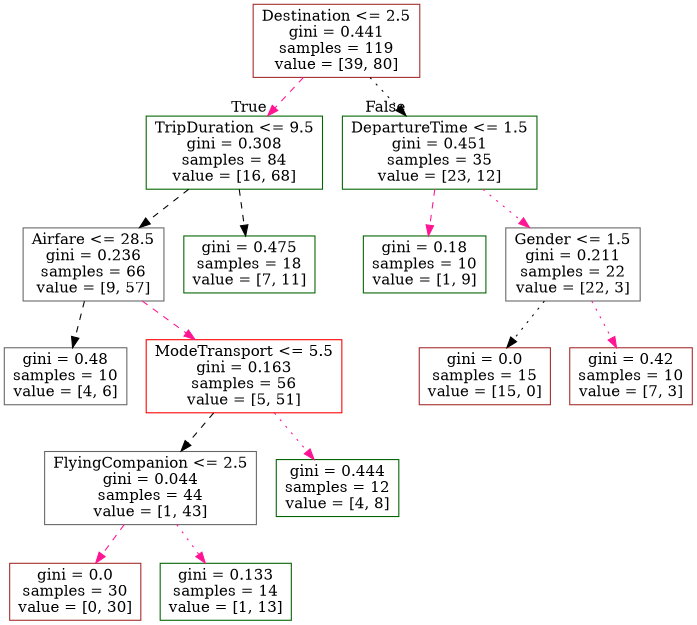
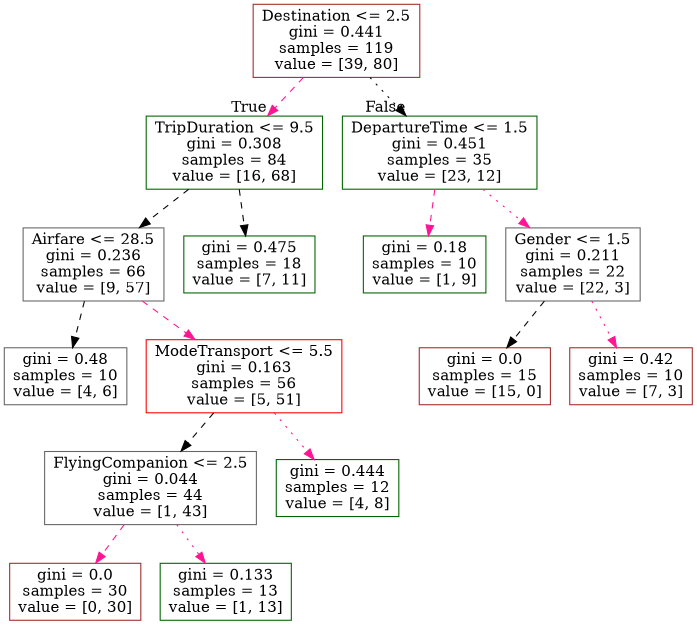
edge "Gender <= 1.5 gini = 0.211 samples = 22 value = [22, 3]" -> "gini = 0.0 samples = 15 value = [15, 0]": style dotted -> dashed
node "gini = 0.133 samples = 14 value = [1, 13]": label "gini = 0.133 samples = 14 value = [1, 13]" -> "gini = 0.133 samples = 13 value = [1, 13]"
